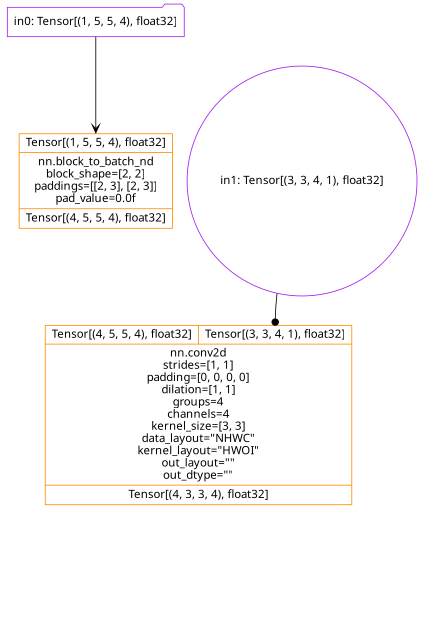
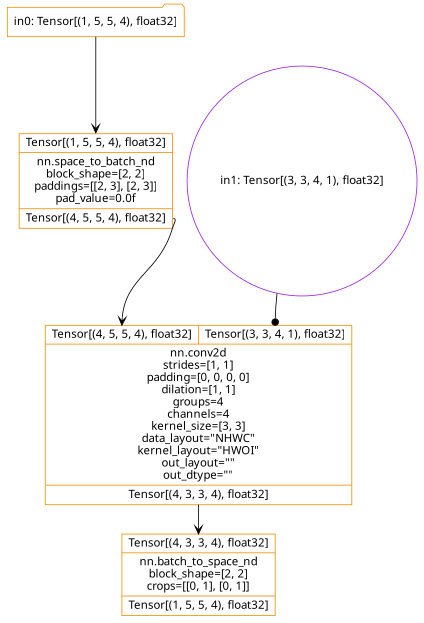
node "in0: Tensor[(1, 5, 5, 4), float32]": color purple -> darkorange
node "Tensor[(1, 5, 5, 4), float32]": text "nn.block_to_batch_nd" -> "nn.space_to_batch_nd"
edge "Tensor[(1, 5, 5, 4), float32]" -> "Tensor[(4, 5, 5, 4), float32]": added
node "Tensor[(4, 3, 3, 4), float32]": added
